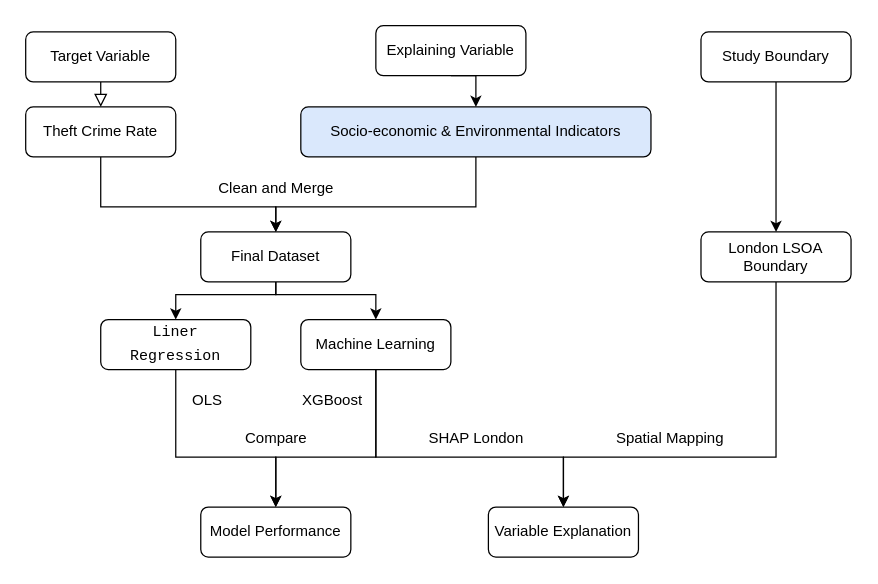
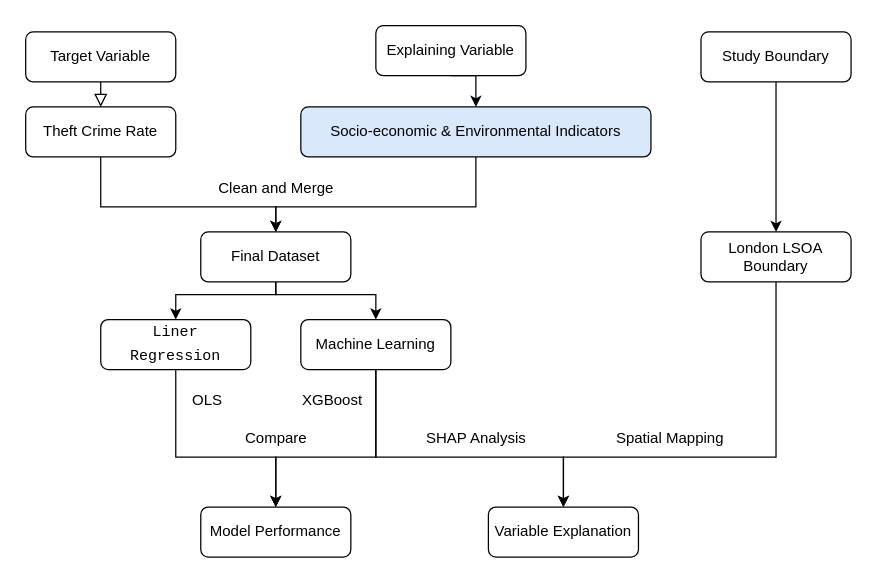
node "SHAP London": label "SHAP London" -> "SHAP Analysis"
